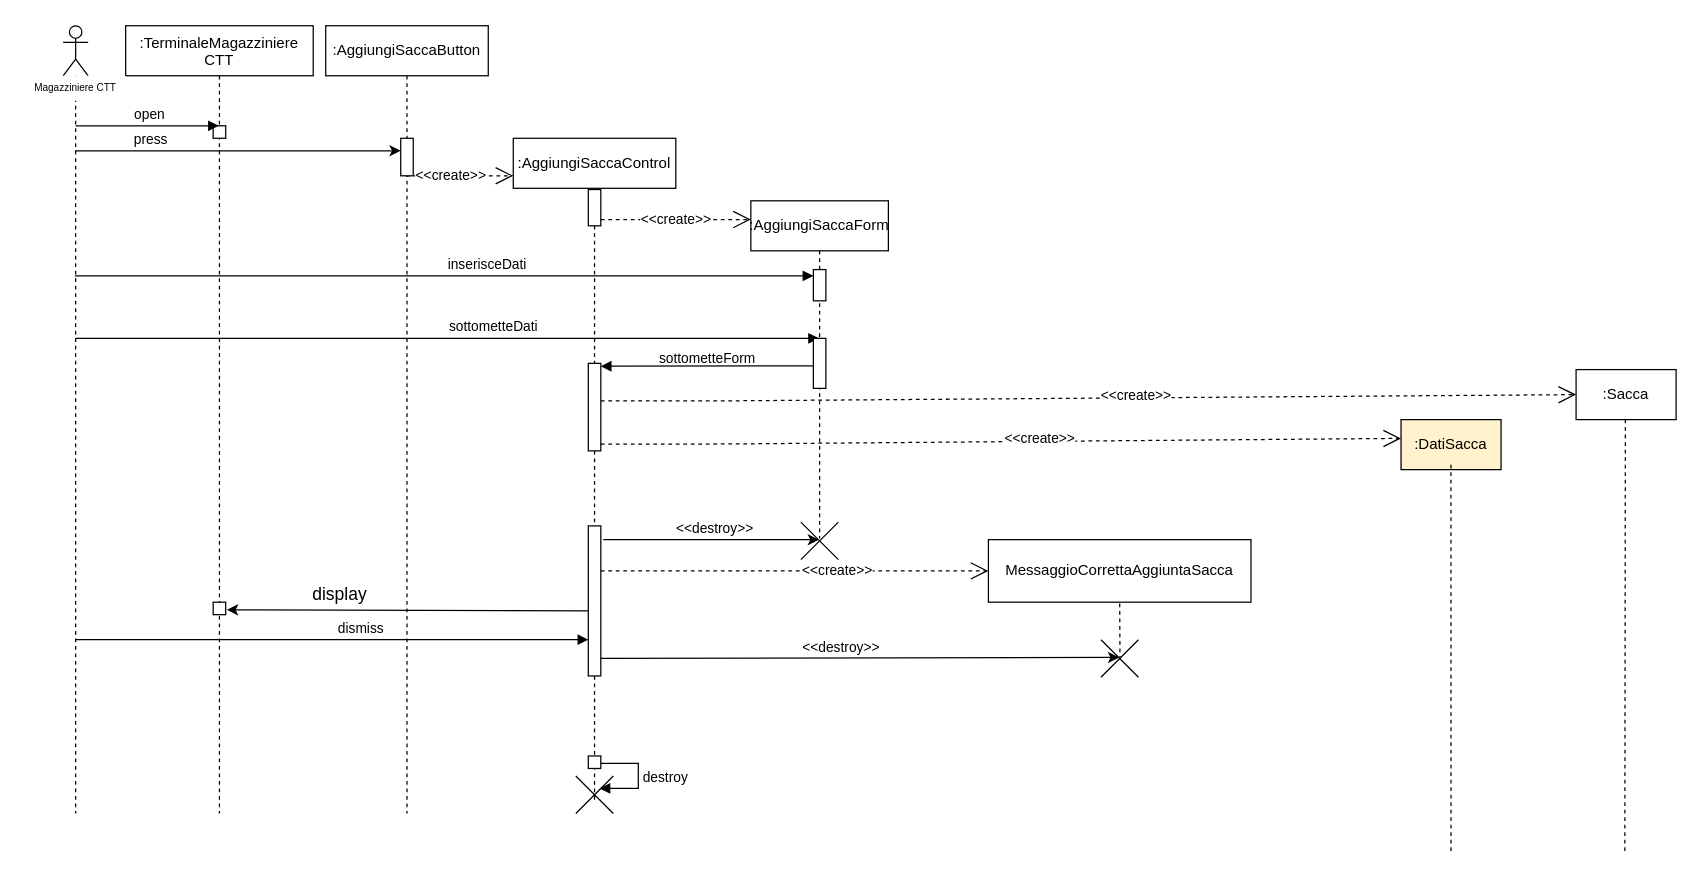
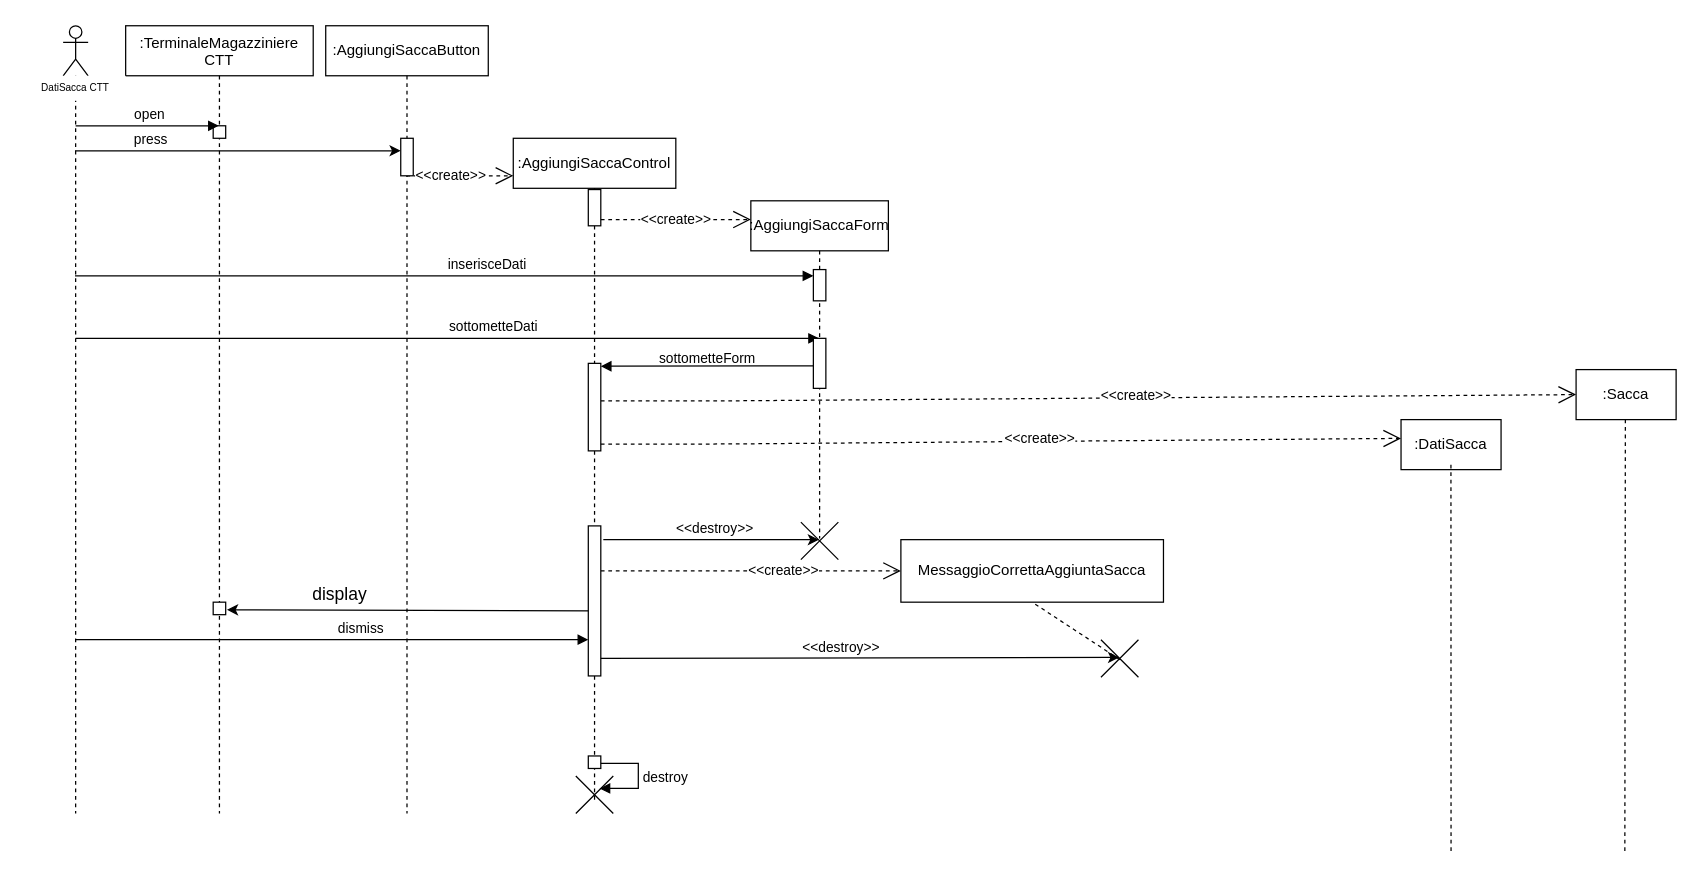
node "Magazziniere CTT": label "Magazziniere CTT" -> "DatiSacca CTT"
node ":DatiSacca": fillcolor #fff2cc -> #ffffff
node "MessaggioCorrettaAggiuntaSacca": moved (1119, 571) -> (1032, 571)
